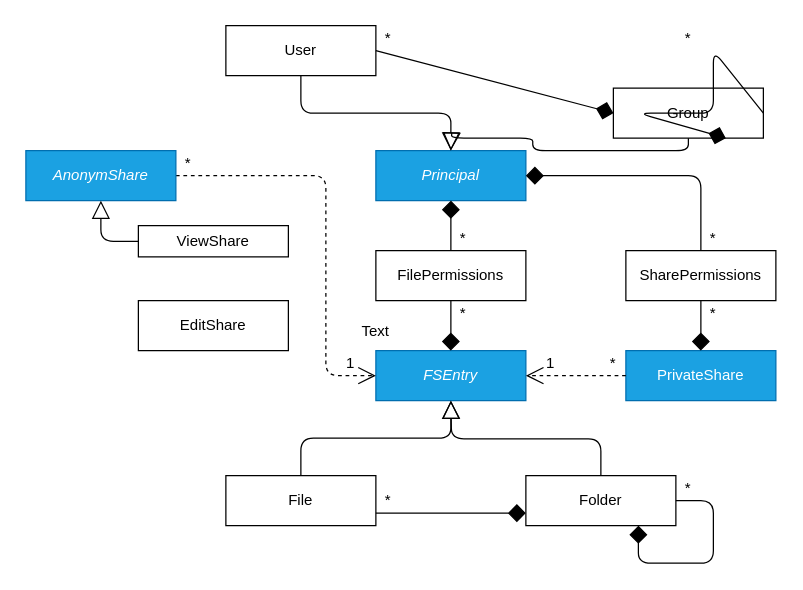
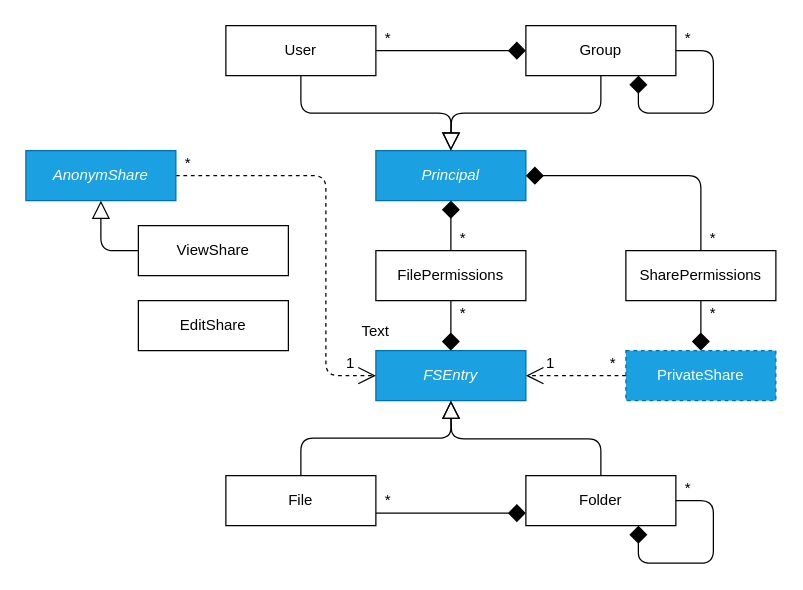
node "Group": moved (688, 113) -> (601, 51)
node "ViewShare": size 150x31 -> 150x50
node "PrivateShare": style solid -> dashed
